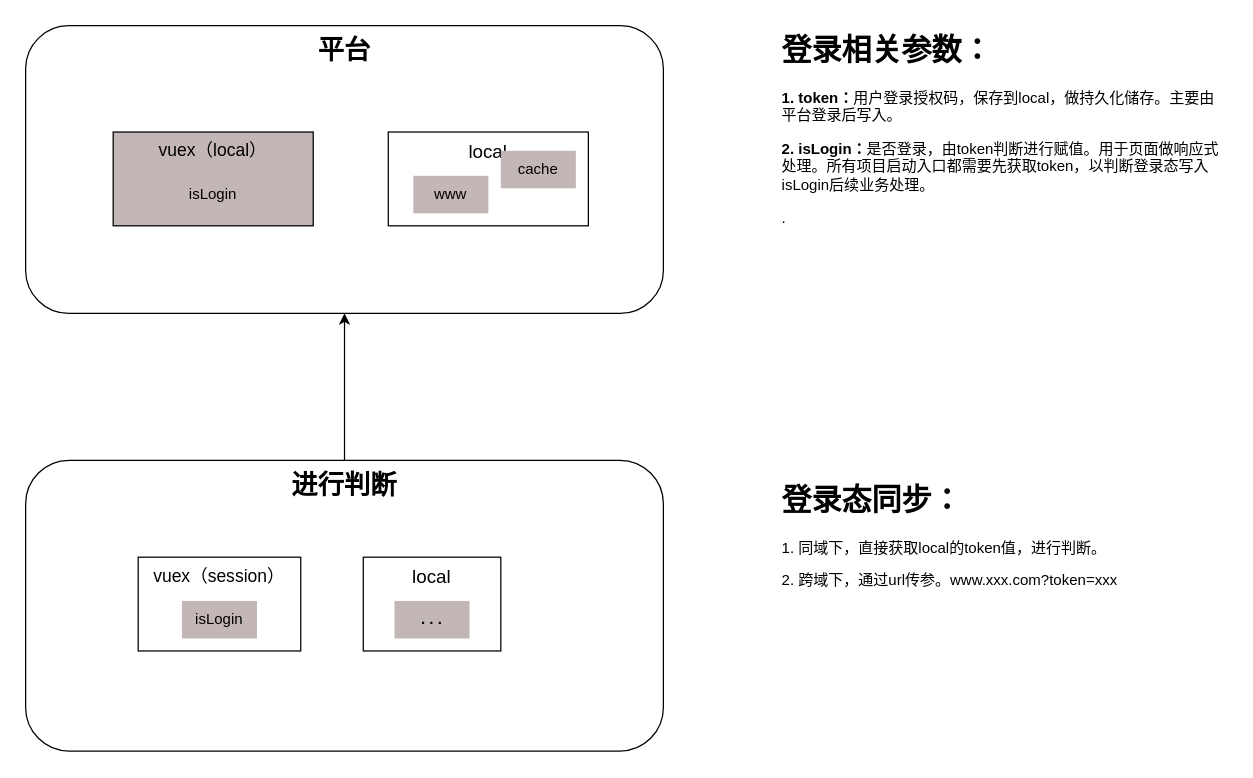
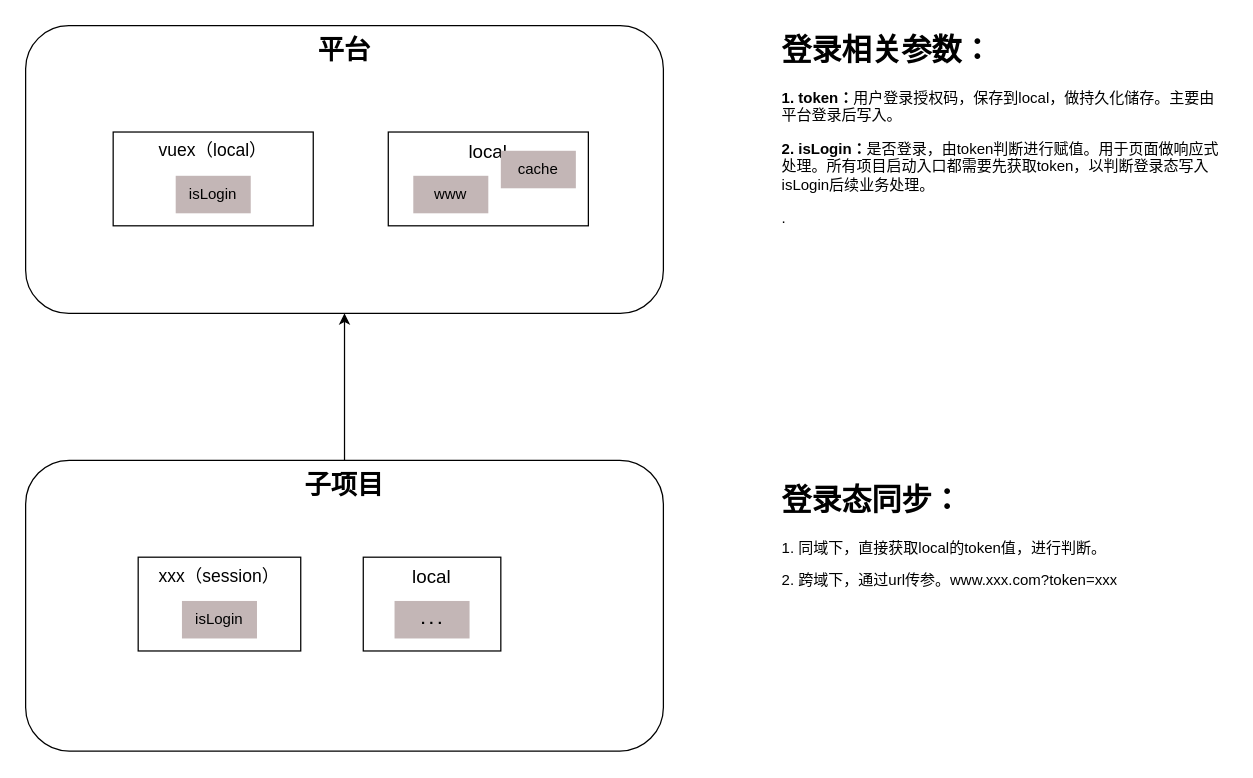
node "vuex（local）": fillcolor #c3b6b6 -> #ffffff
node "进行判断": label "进行判断" -> "子项目"
node "vuex（session）": label "vuex（session）" -> "xxx（session）"
